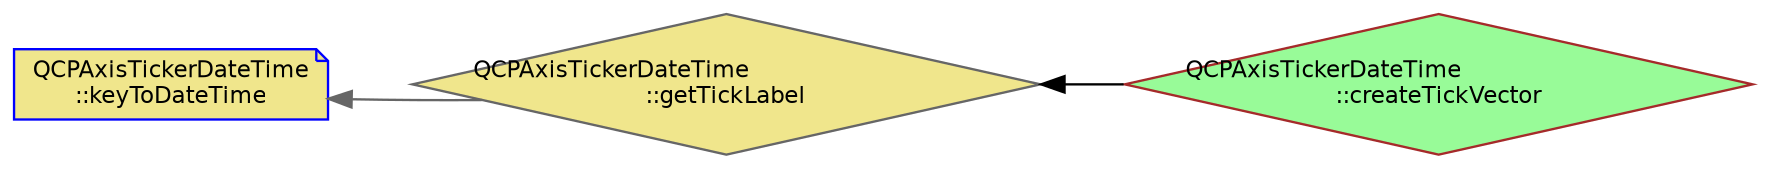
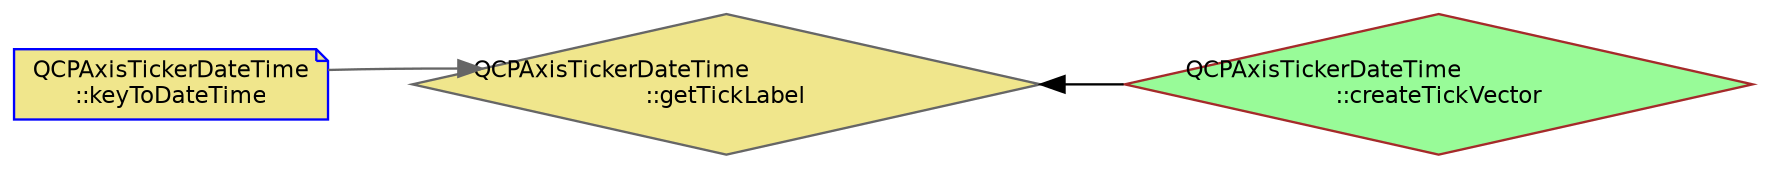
edge "QCPAxisTickerDateTime ::getTickLabel" -> "QCPAxisTickerDateTime ::keyToDateTime": reversed
